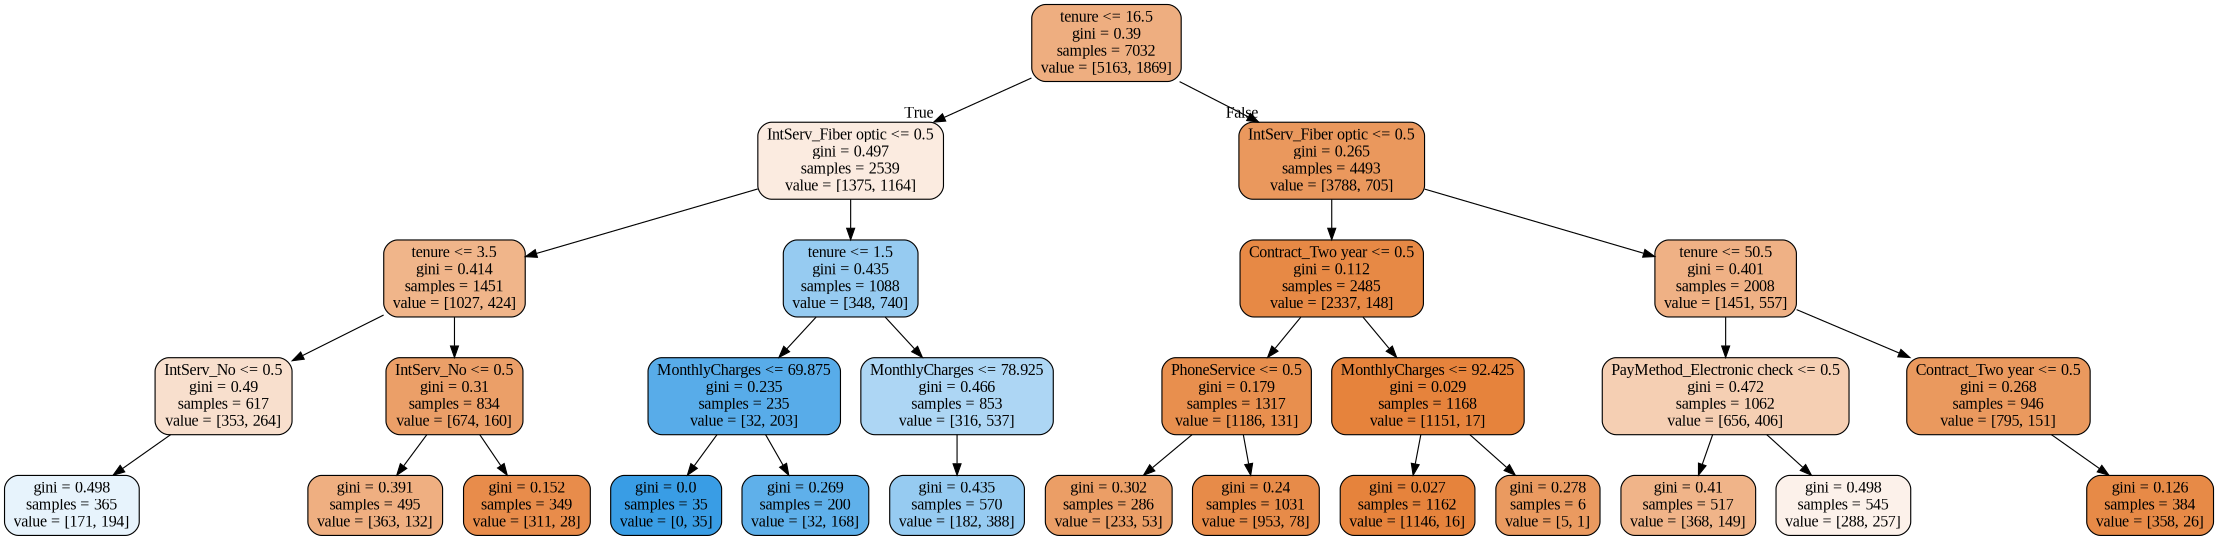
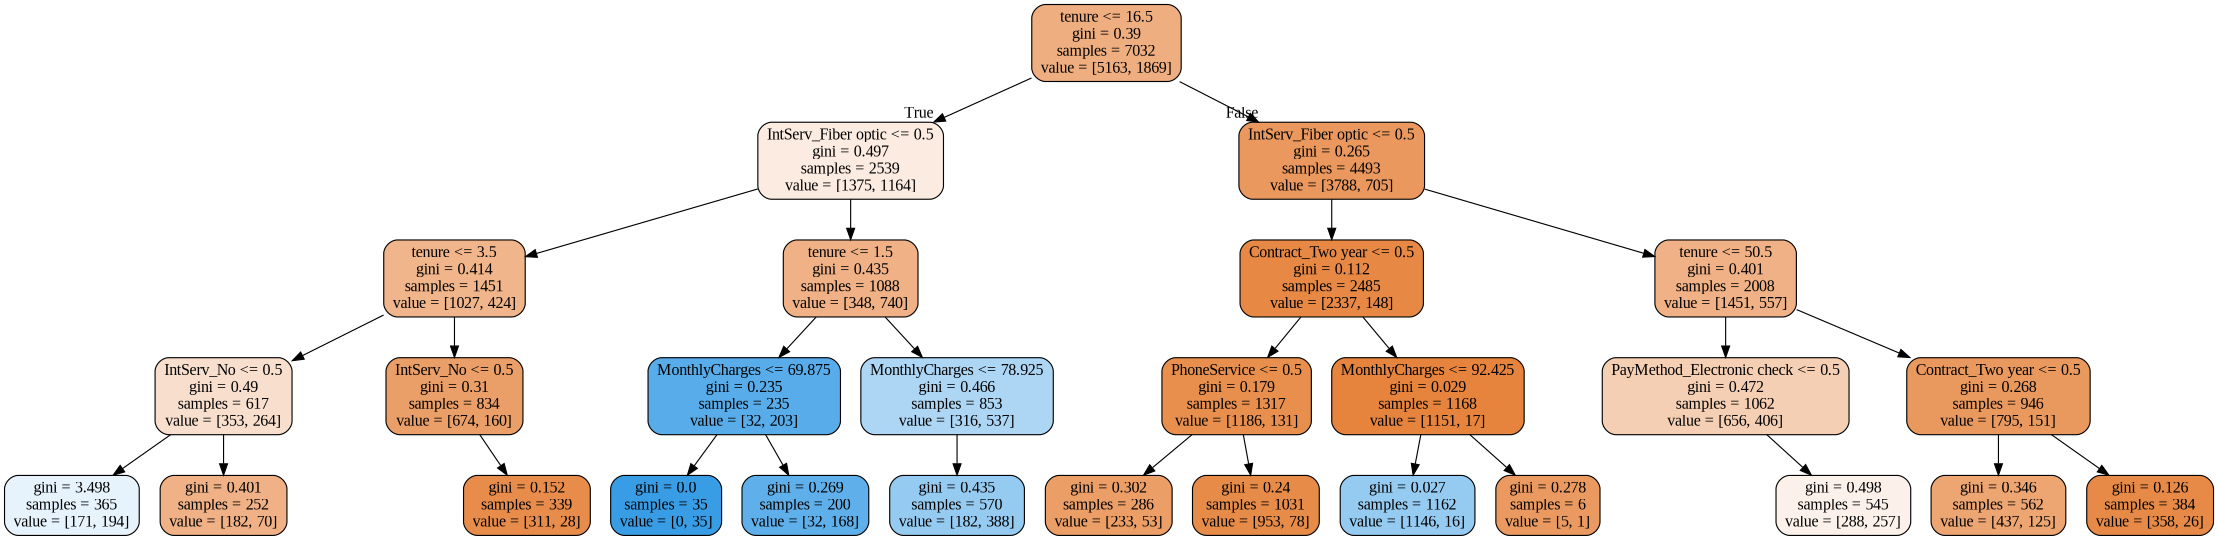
node "tenure <= 1.5 gini = 0.435 samples = 1088 value = [348, 740]": fillcolor #399de587 -> #e581399d
node "gini = 0.498 samples = 365 value = [171, 194]": label "gini = 0.498 samples = 365 value = [171, 194]" -> "gini = 3.498 samples = 365 value = [171, 194]"
node "gini = 0.401 samples = 252 value = [182, 70]": added
node "gini = 0.391 samples = 495 value = [363, 132]": removed
node "gini = 0.152 samples = 349 value = [311, 28]": label "gini = 0.152 samples = 349 value = [311, 28]" -> "gini = 0.152 samples = 339 value = [311, 28]"
node "gini = 0.027 samples = 1162 value = [1146, 16]": fillcolor #e58139fb -> #399de587
node "gini = 0.41 samples = 517 value = [368, 149]": removed
node "gini = 0.346 samples = 562 value = [437, 125]": added
